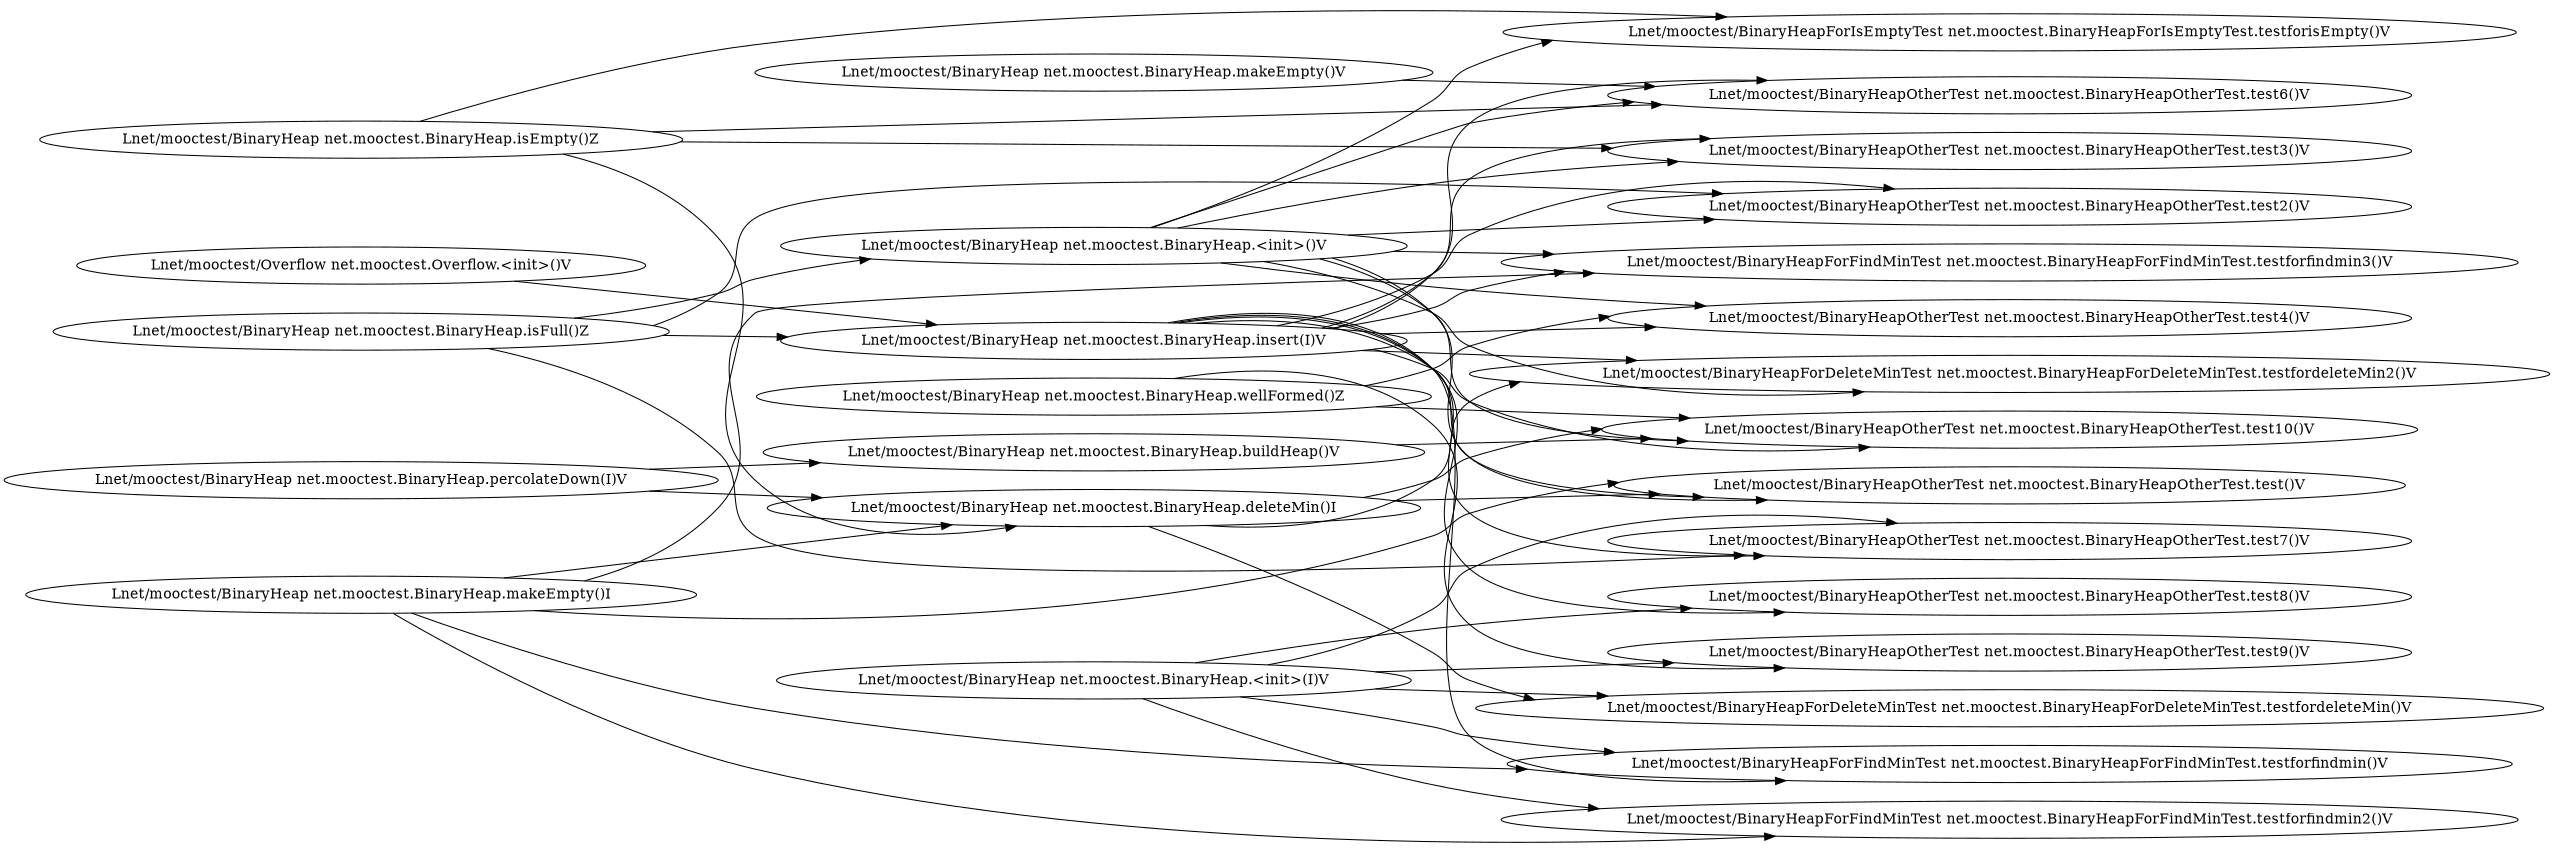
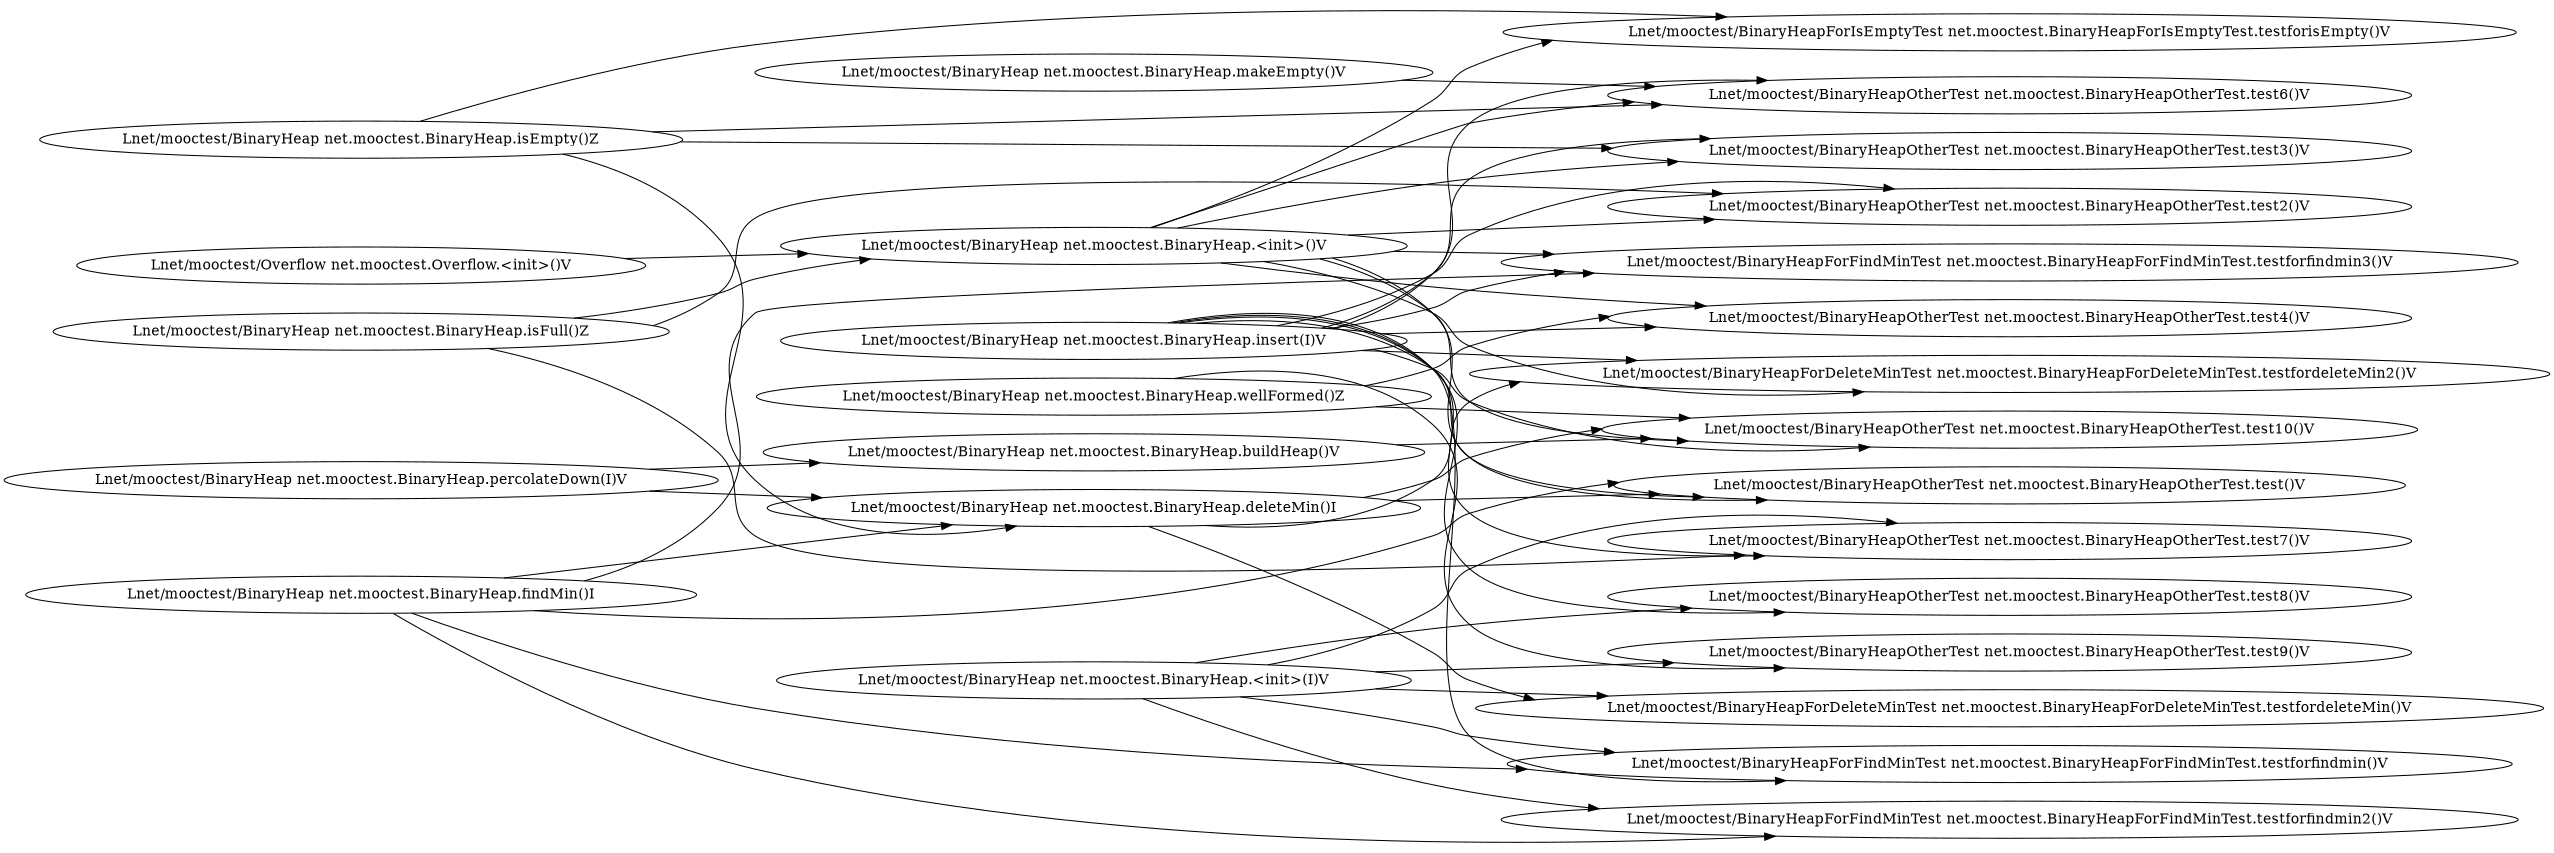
edge "Lnet/mooctest/Overflow net.mooctest.Overflow.<init>()V" -> "Lnet/mooctest/BinaryHeap net.mooctest.BinaryHeap.insert(I)V": now "Lnet/mooctest/Overflow net.mooctest.Overflow.<init>()V" -> "Lnet/mooctest/BinaryHeap net.mooctest.BinaryHeap.<init>()V"
edge "Lnet/mooctest/BinaryHeap net.mooctest.BinaryHeap.isFull()Z" -> "Lnet/mooctest/BinaryHeap net.mooctest.BinaryHeap.insert(I)V": removed
node "Lnet/mooctest/BinaryHeap net.mooctest.BinaryHeap.makeEmpty()I": label "Lnet/mooctest/BinaryHeap net.mooctest.BinaryHeap.makeEmpty()I" -> "Lnet/mooctest/BinaryHeap net.mooctest.BinaryHeap.findMin()I"
